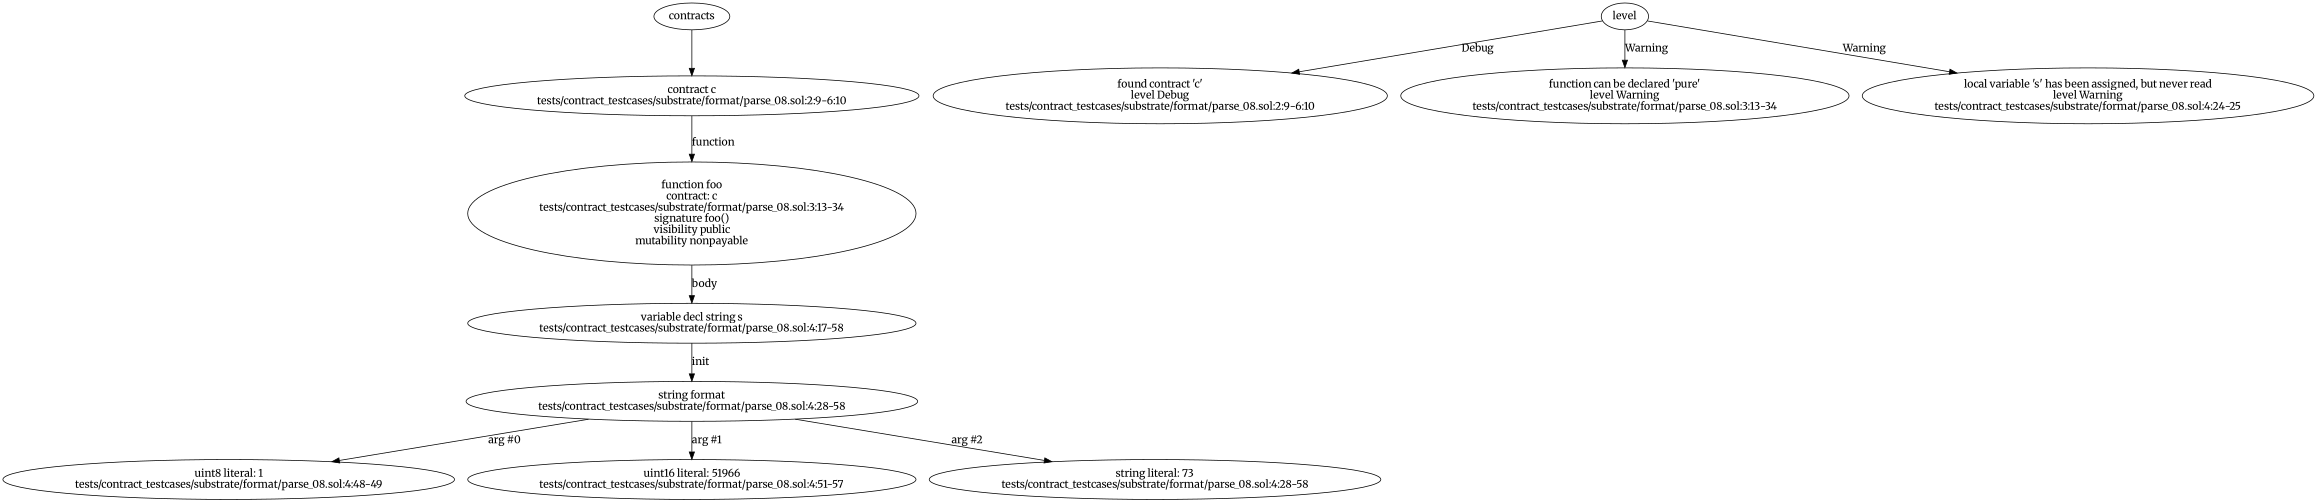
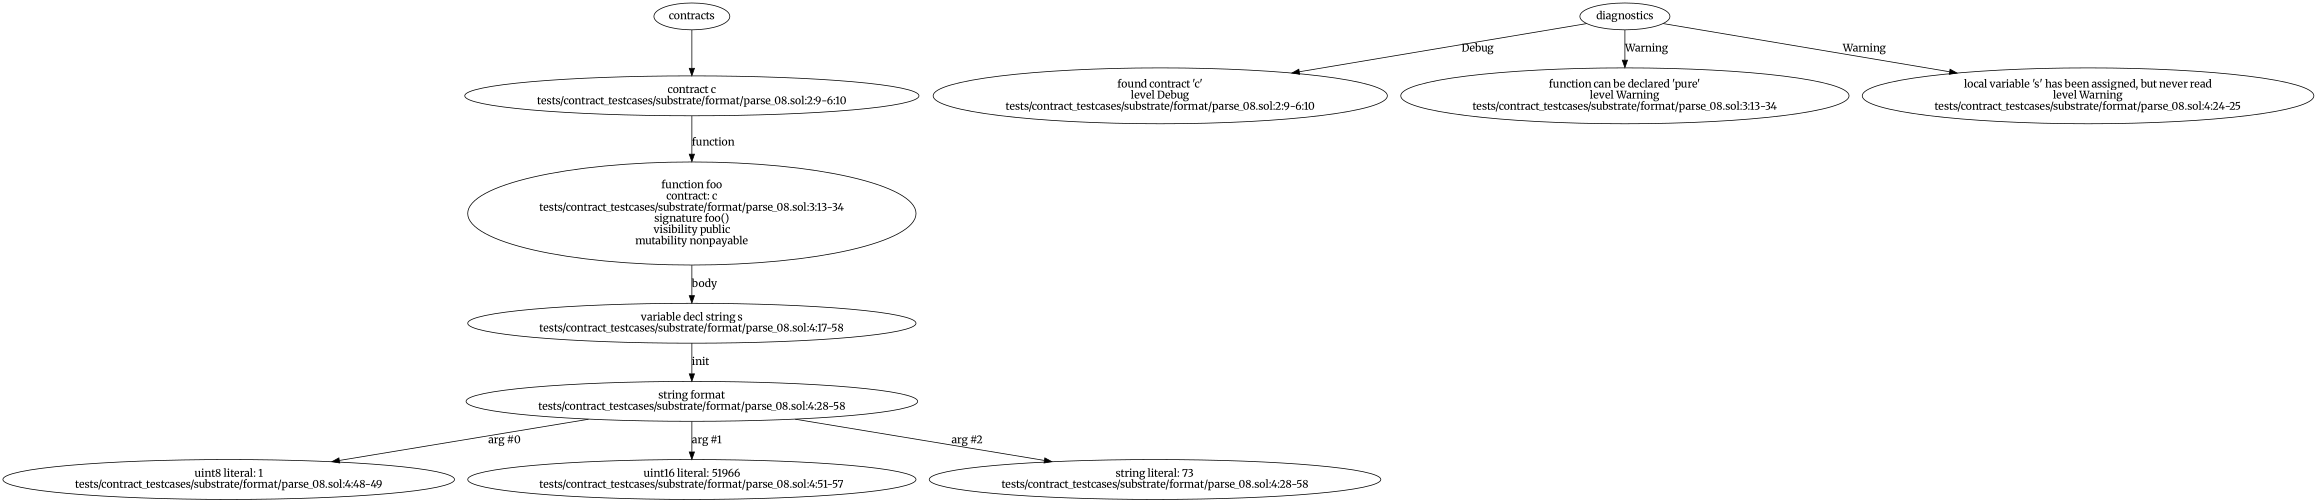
node "level": label "level" -> "diagnostics"
